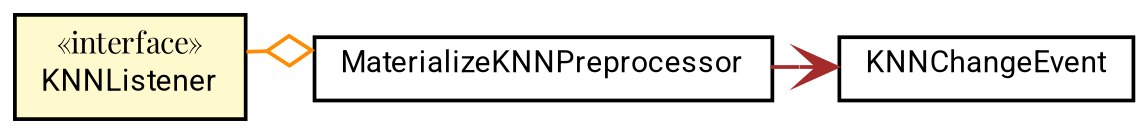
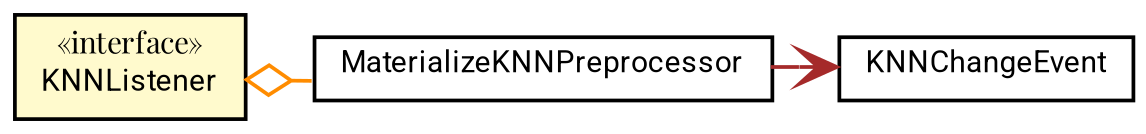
edge "KNNListener" -> "MaterializeKNNPreprocessor": reversed
